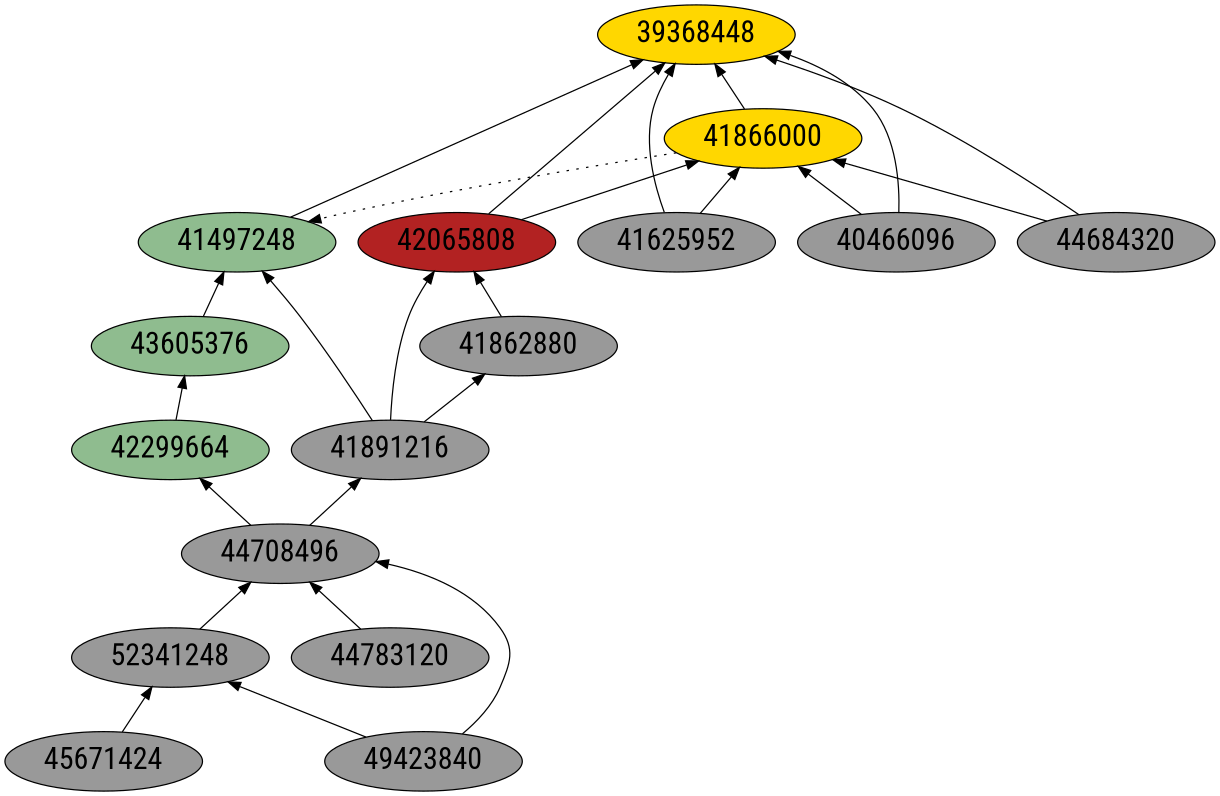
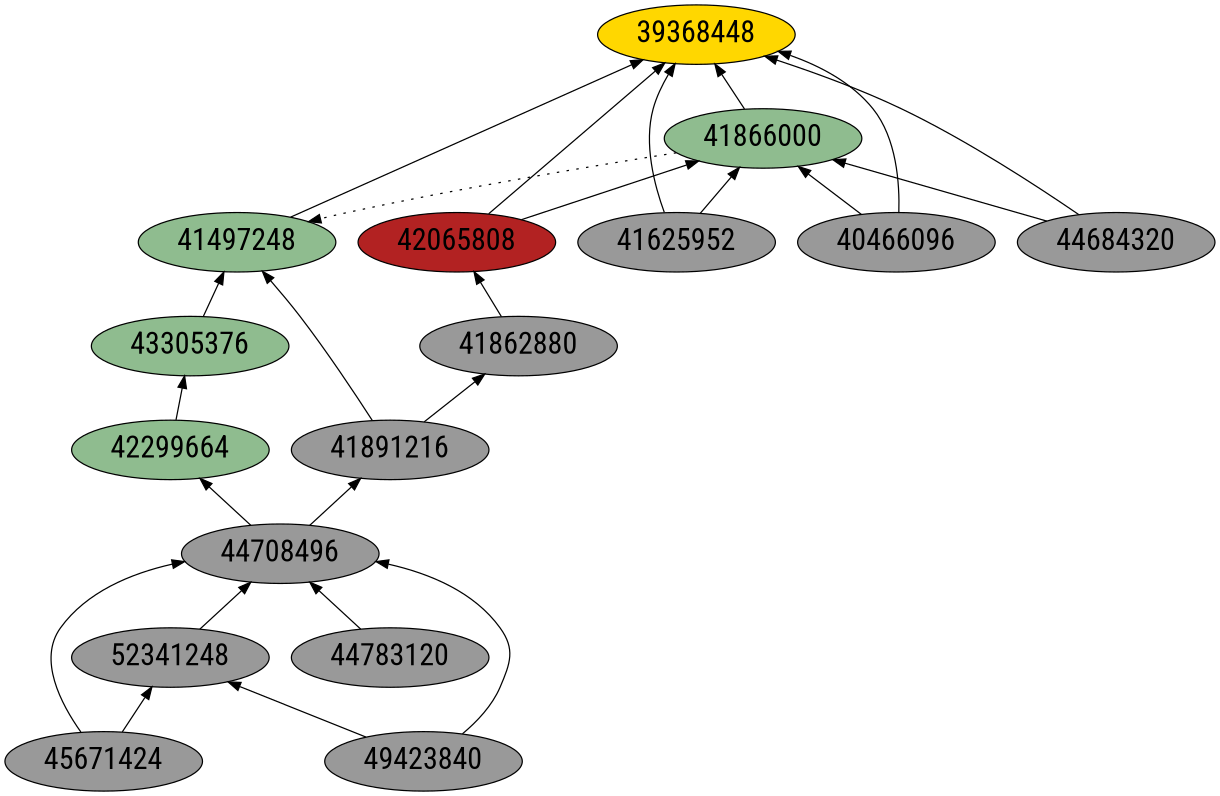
node "41866000": fillcolor gold -> darkseagreen
node "43605376": label "43605376" -> "43305376"
edge "41891216" -> "42065808": removed
edge "45671424" -> "44708496": added
